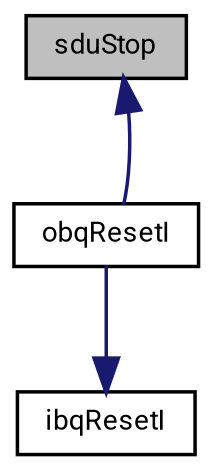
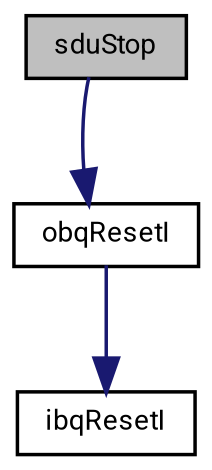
edge "obqResetI" -> "sduStop": reversed
